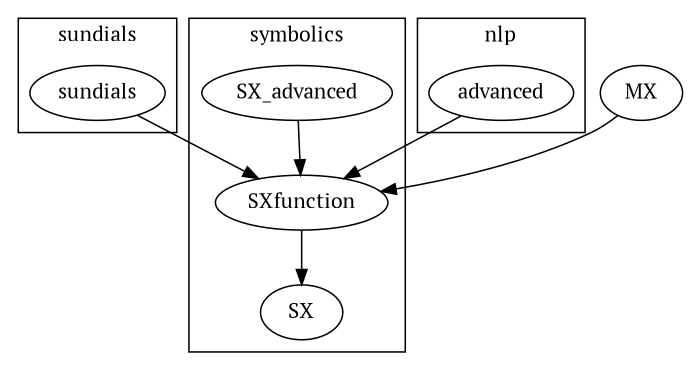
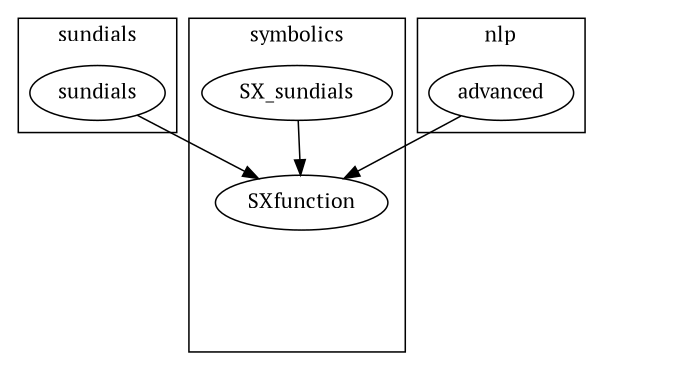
node "SX_advanced": label "SX_advanced" -> "SX_sundials"
node "MX": removed
node "SX": removed
